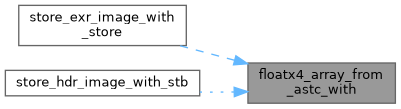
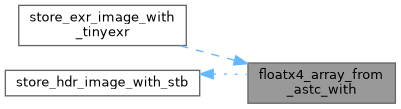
node "store_exr_image_with _store": label "store_exr_image_with _store" -> "store_exr_image_with _tinyexr"
edge "store_hdr_image_with_stb" -> "floatx4_array_from _astc_with": reversed
